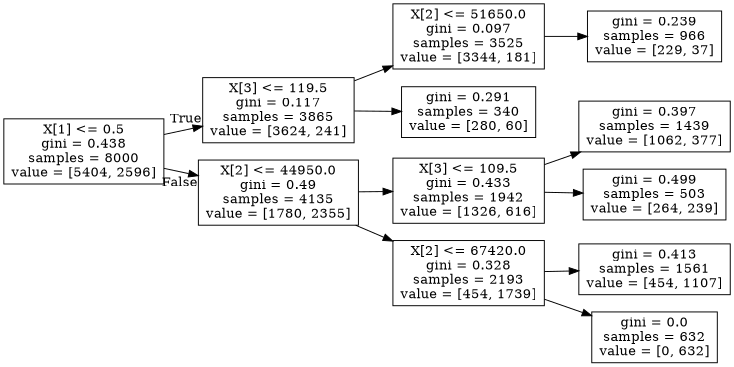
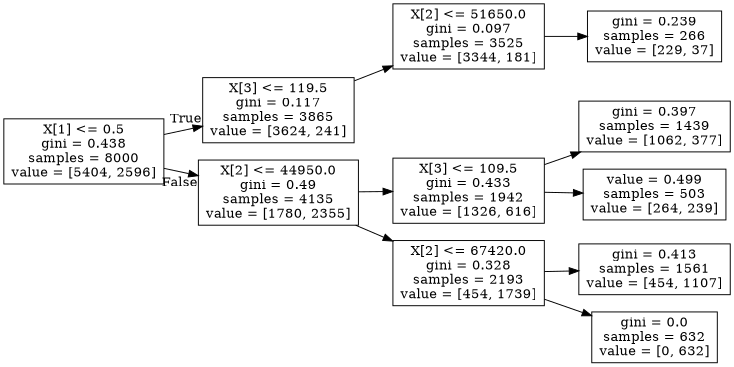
node "gini = 0.239 samples = 966 value = [229, 37]": label "gini = 0.239 samples = 966 value = [229, 37]" -> "gini = 0.239 samples = 266 value = [229, 37]"
node "gini = 0.291 samples = 340 value = [280, 60]": removed
node "gini = 0.499 samples = 503 value = [264, 239]": label "gini = 0.499 samples = 503 value = [264, 239]" -> "value = 0.499 samples = 503 value = [264, 239]"
